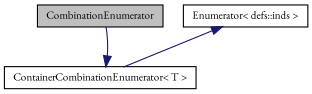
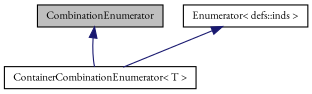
edge "CombinationEnumerator" -> "ContainerCombinationEnumerator< T >": reversed
